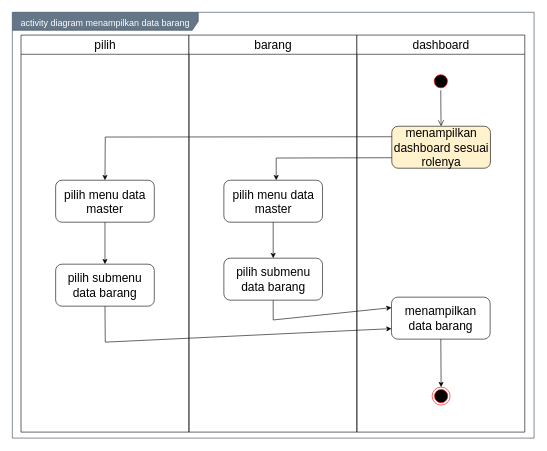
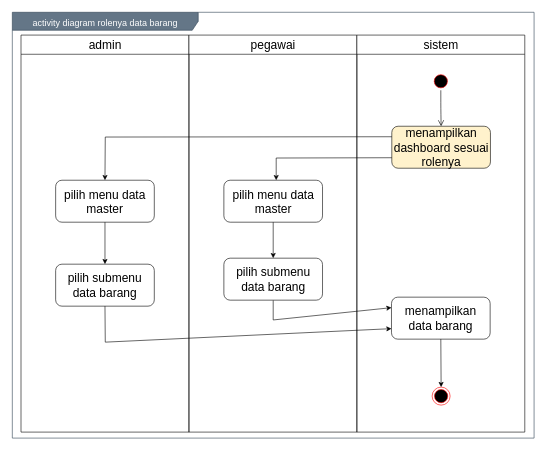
node "activity diagram menampilkan data barang": label "activity diagram menampilkan data barang" -> "activity diagram rolenya data barang"
node "pilih": label "pilih" -> "admin"
node "barang": label "barang" -> "pegawai"
node "dashboard": label "dashboard" -> "sistem"
